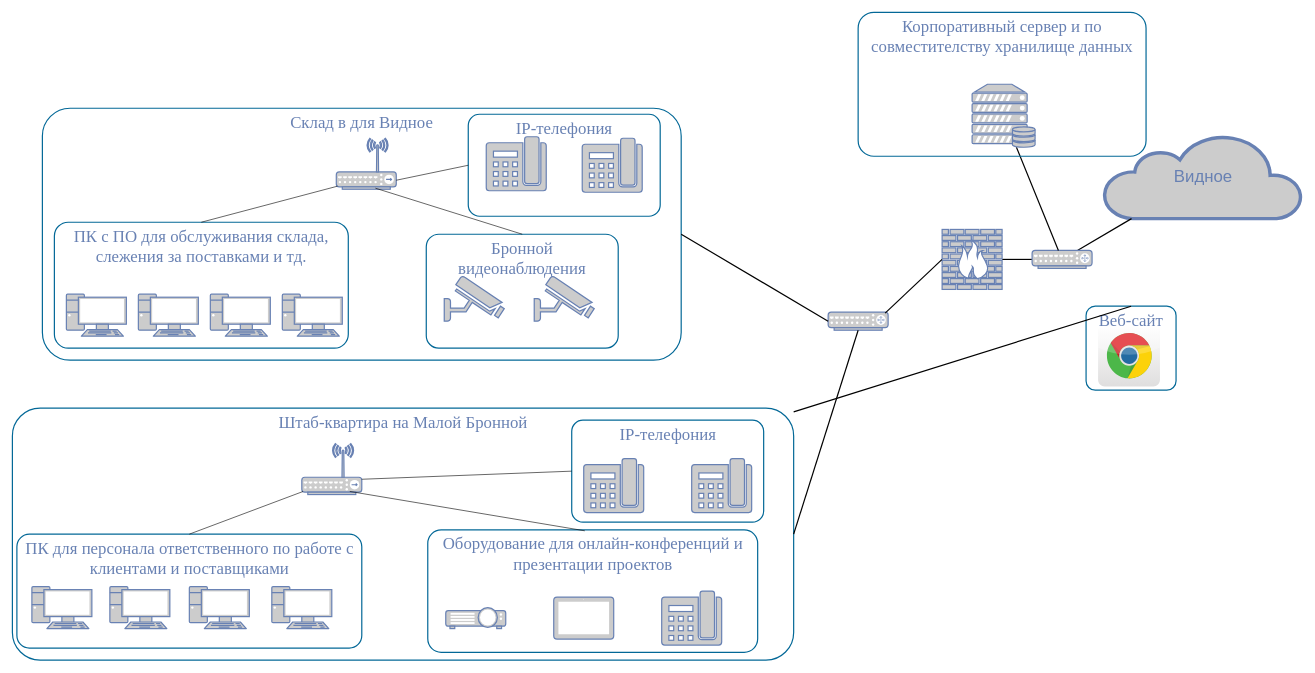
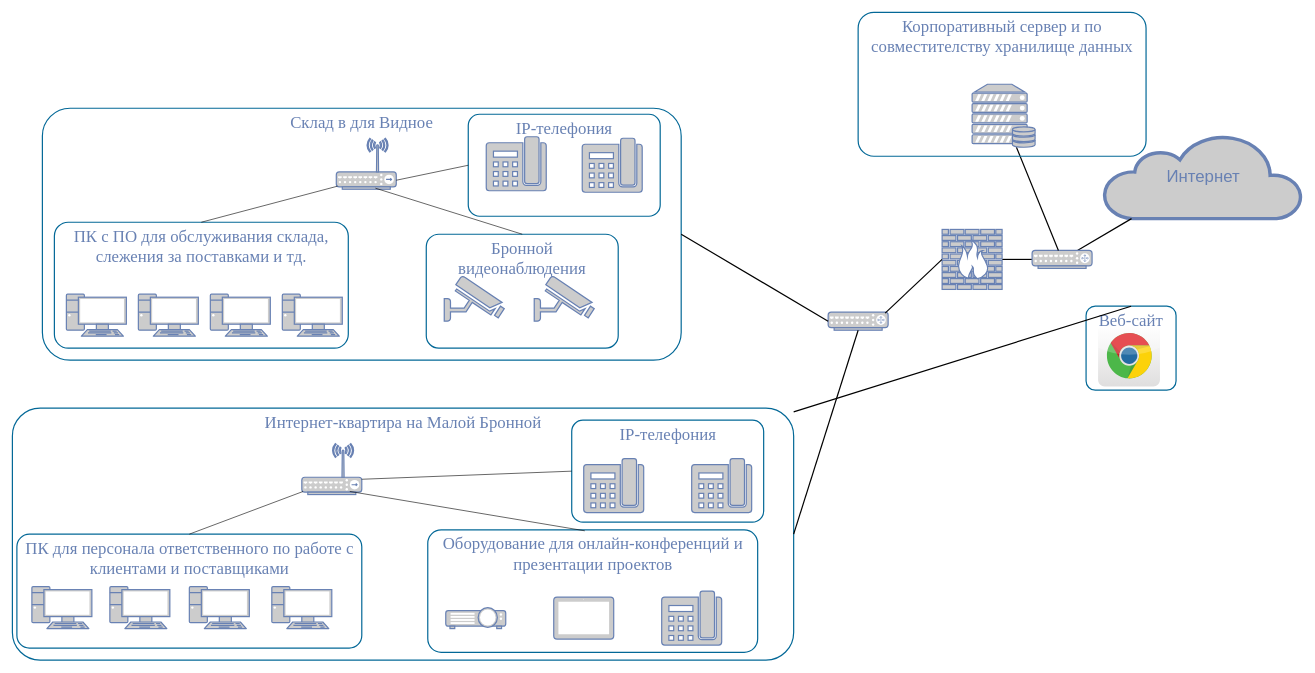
node "Видное": label "Видное" -> "Интернет"
node "Штаб-квартира на Малой Бронной": label "Штаб-квартира на Малой Бронной" -> "Интернет-квартира на Малой Бронной"
